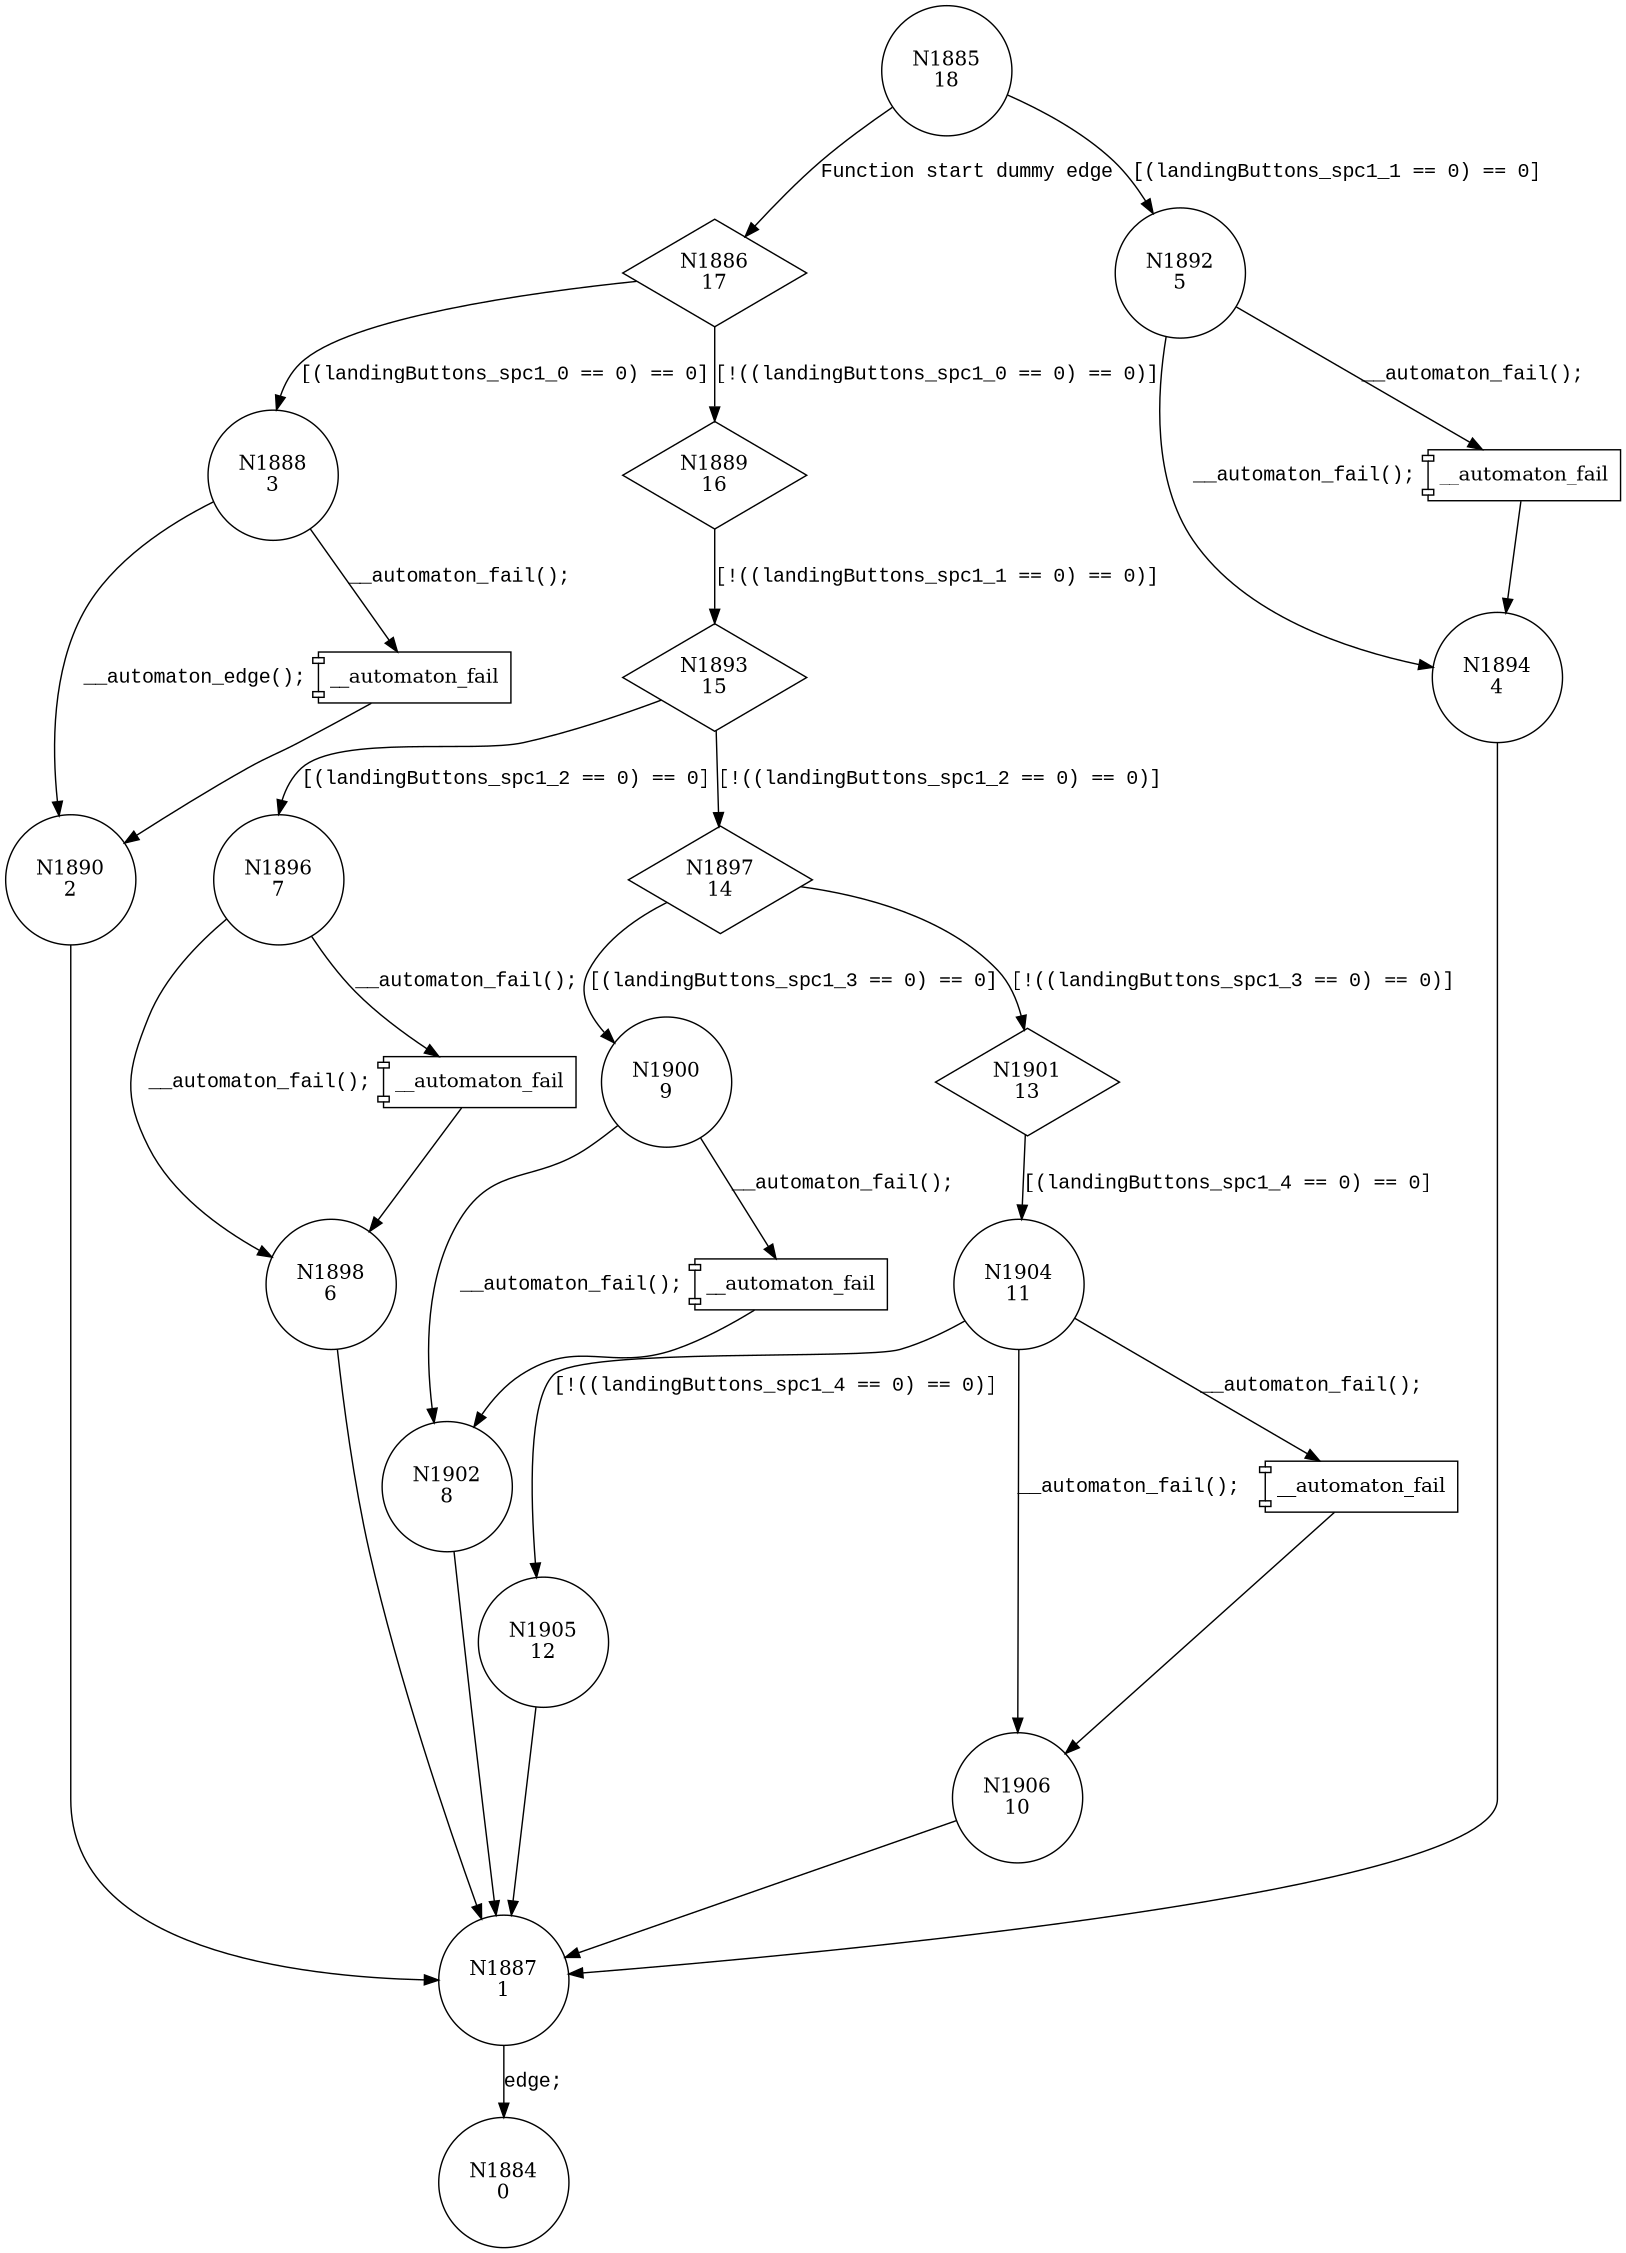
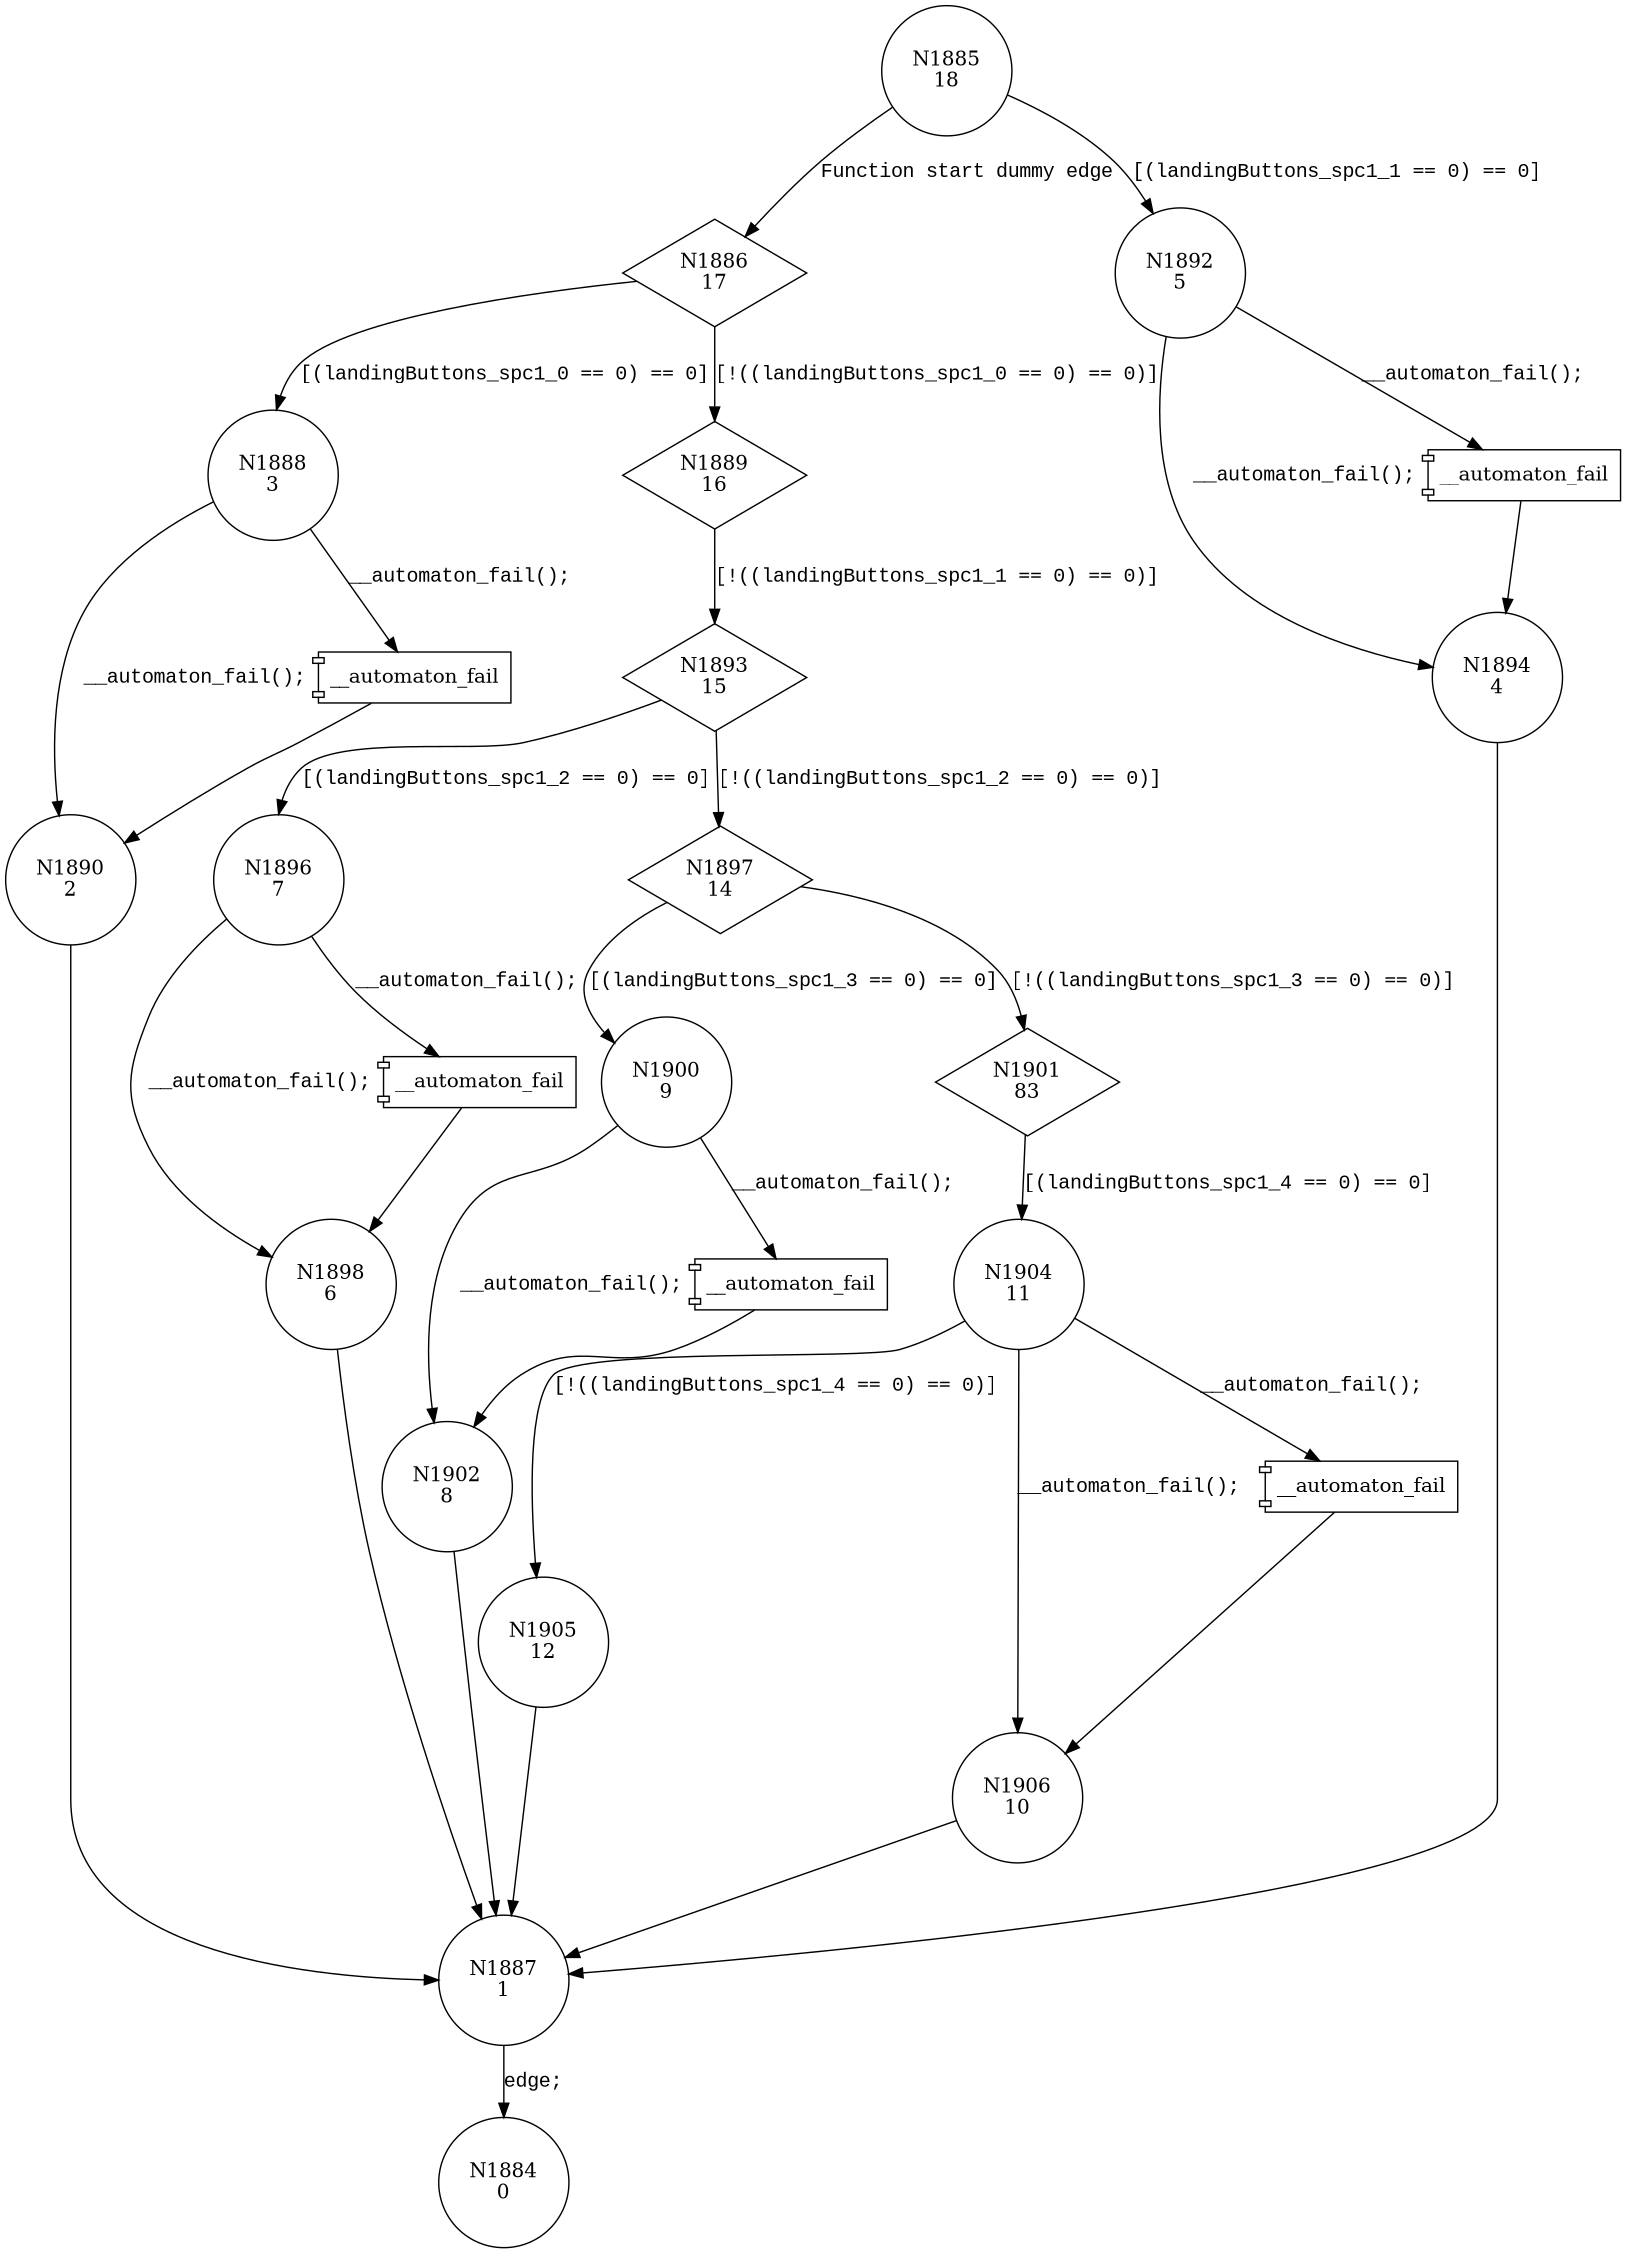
edge "N1888 3" -> "N1890 2": label "__automaton_edge();" -> "__automaton_fail();"
node "N1901 13": label "N1901 13" -> "N1901 83"
